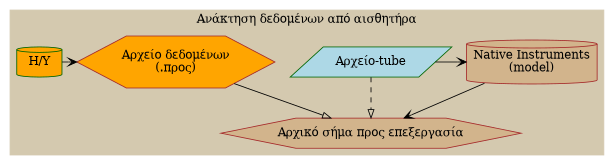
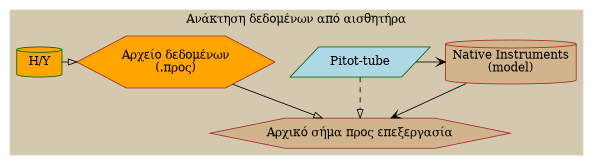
edge "H/Y" -> "Αρχείο δεδομένων (.πρoς)": arrowhead vee -> onormal
node "Αρχείο-tube": label "Αρχείο-tube" -> "Pitot-tube"
